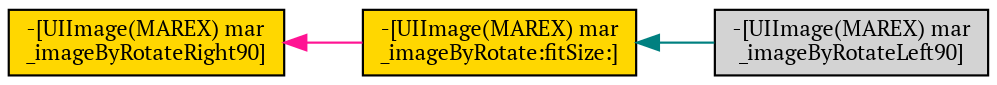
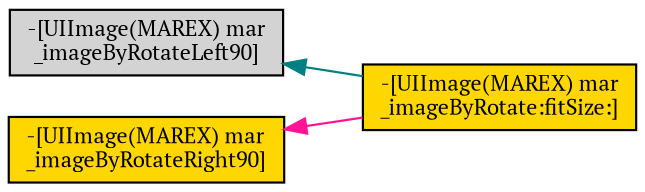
edge "-[UIImage(MAREX) mar _imageByRotateLeft90]" -> "-[UIImage(MAREX) mar _imageByRotate:fitSize:]": reversed
